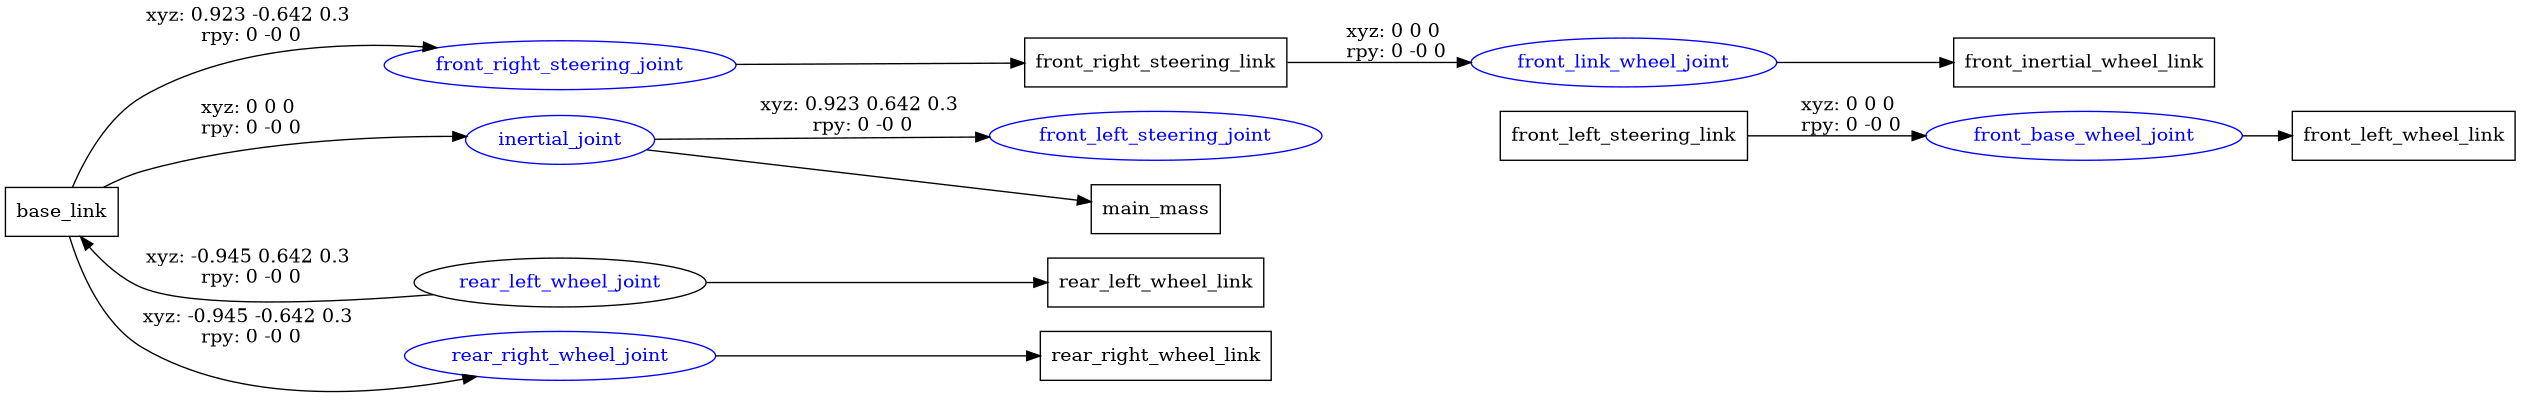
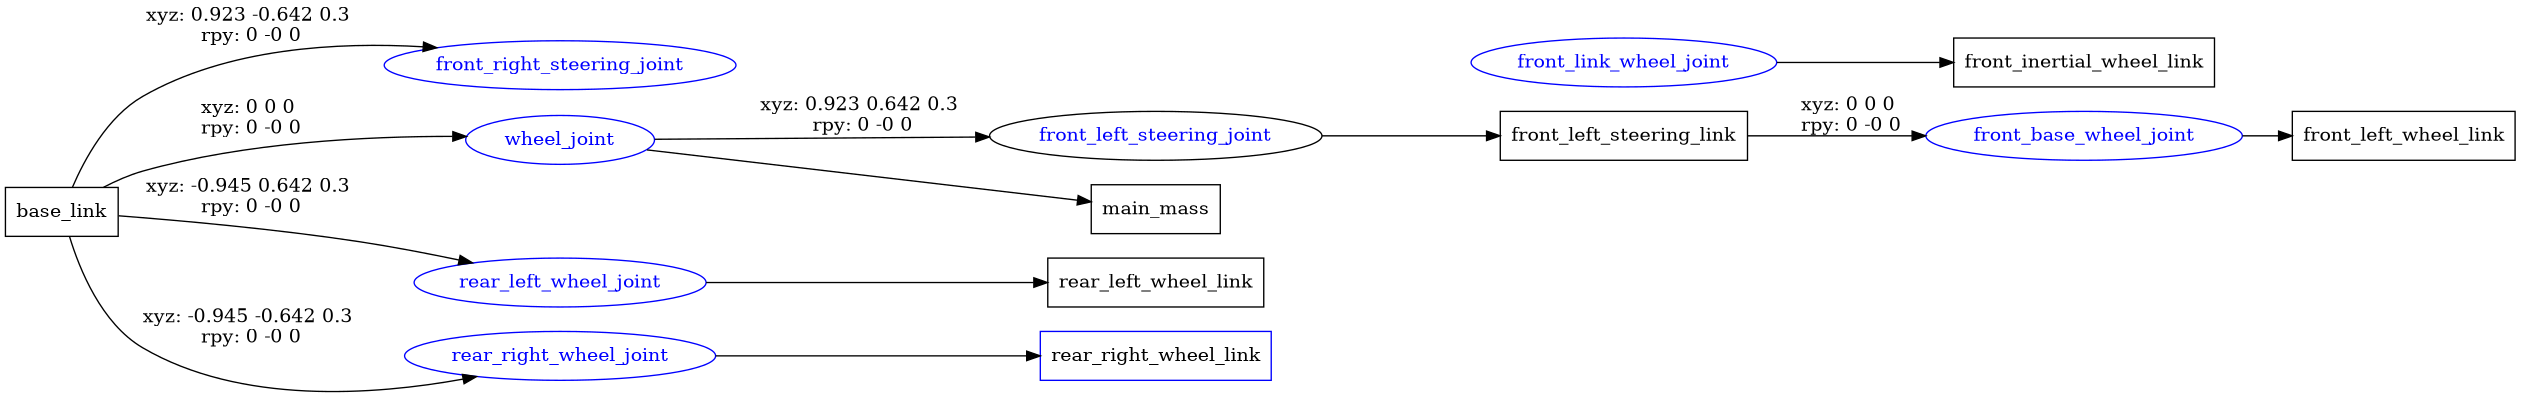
node "front_right_steering_link": removed
node "front_left_steering_joint": color blue -> black
edge "front_left_steering_joint" -> "front_left_steering_link": added
node "inertial_joint": label "inertial_joint" -> "wheel_joint"
node "rear_left_wheel_joint": color black -> blue
edge "rear_left_wheel_joint" -> "base_link": reversed
node "rear_right_wheel_link": color black -> blue
